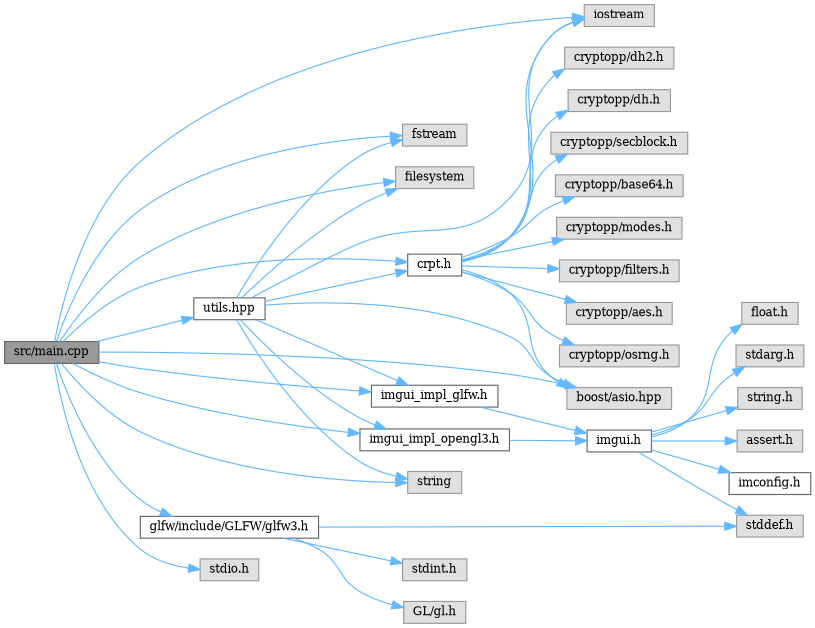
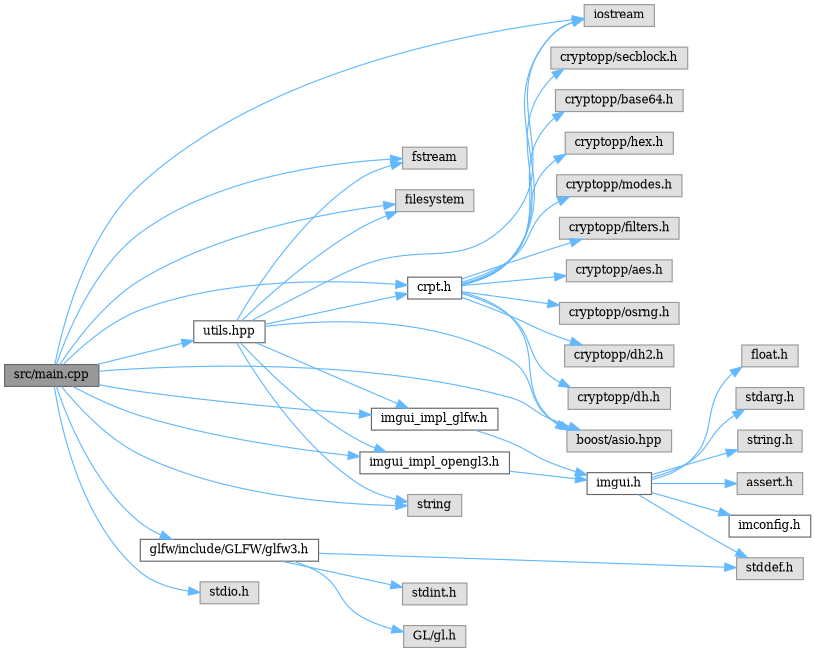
node "cryptopp/hex.h": added
